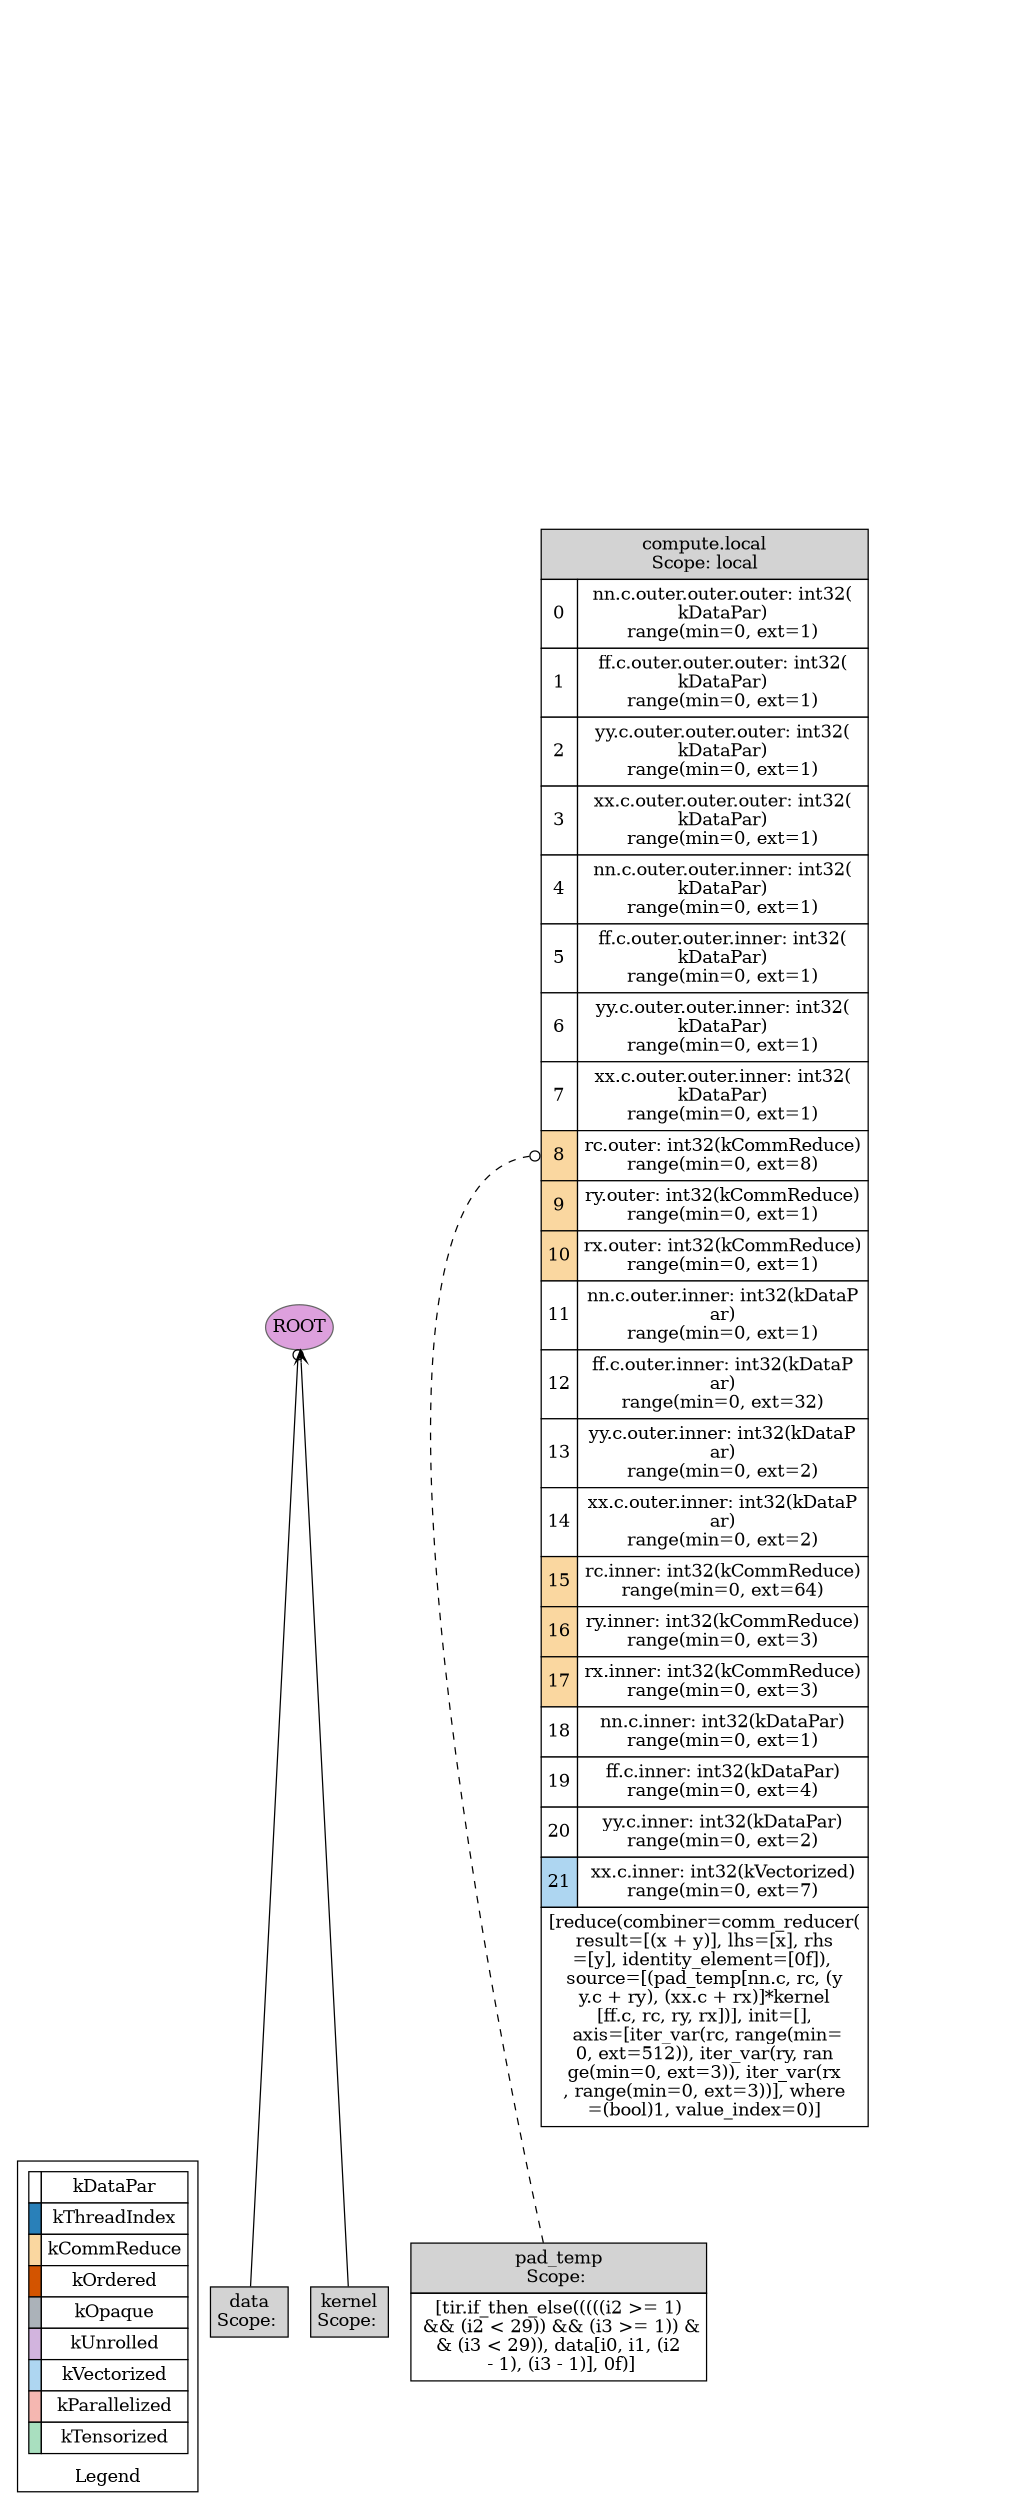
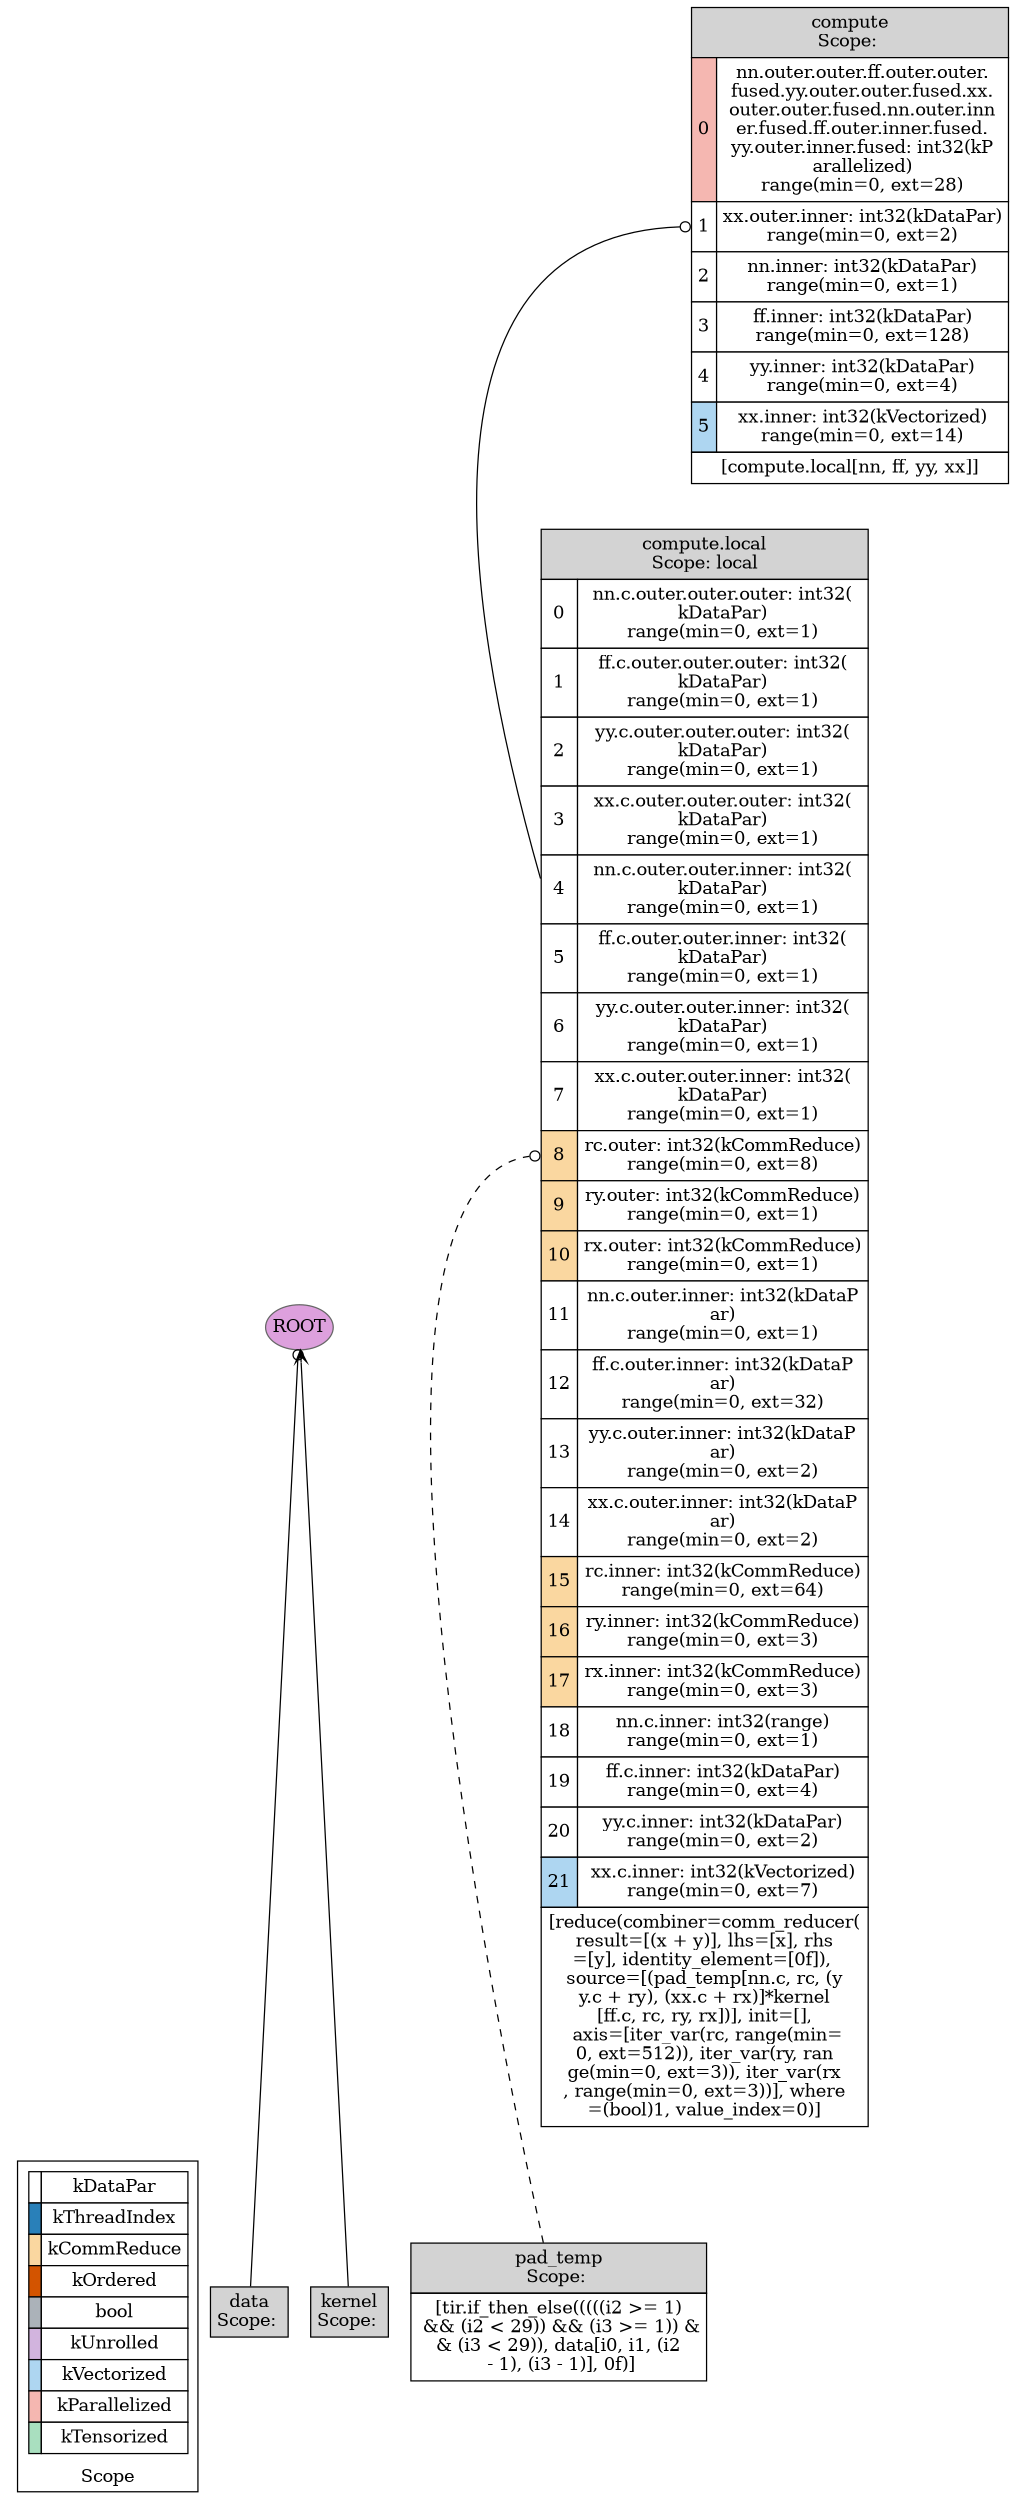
node "compute": added
node "compute.local": text "nn.c.inner: int32(kDataPar)" -> "nn.c.inner: int32(range)"
node "kDataPar": text "kOpaque" -> "bool"
cluster "Legend": label "Legend" -> "Scope"
